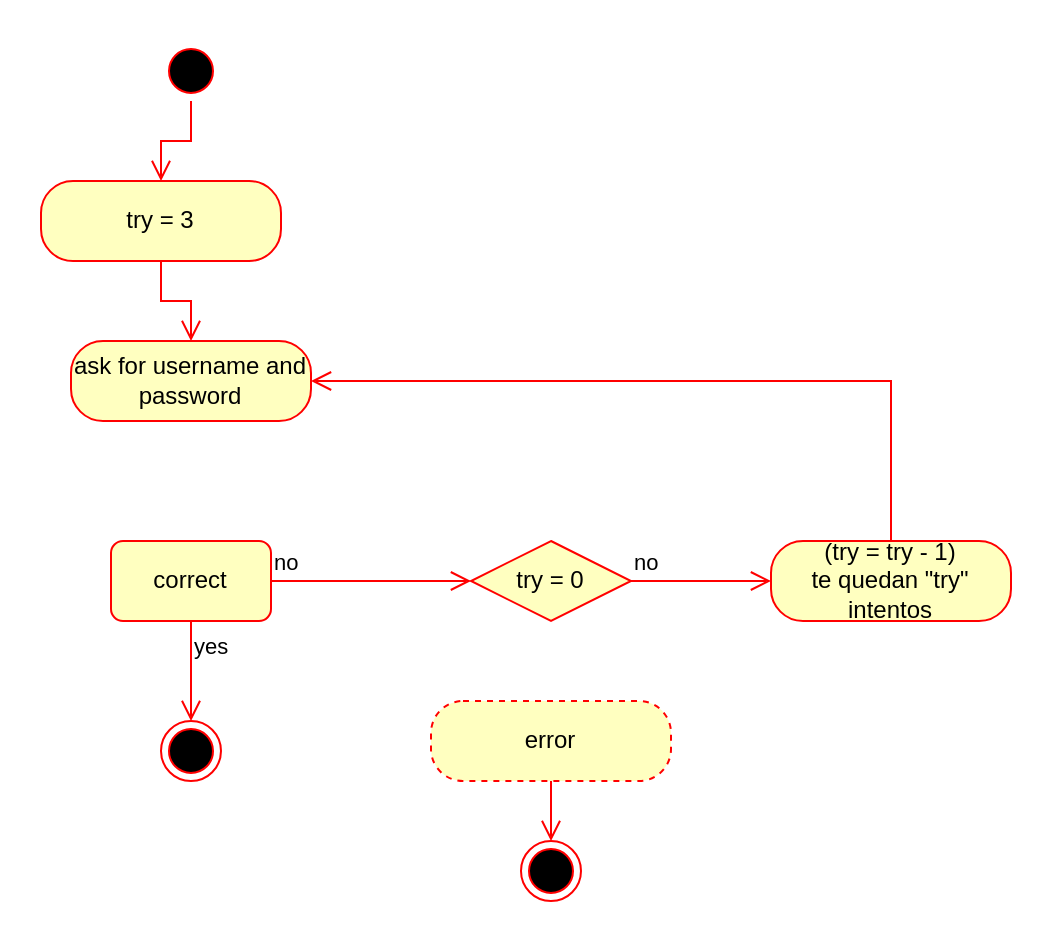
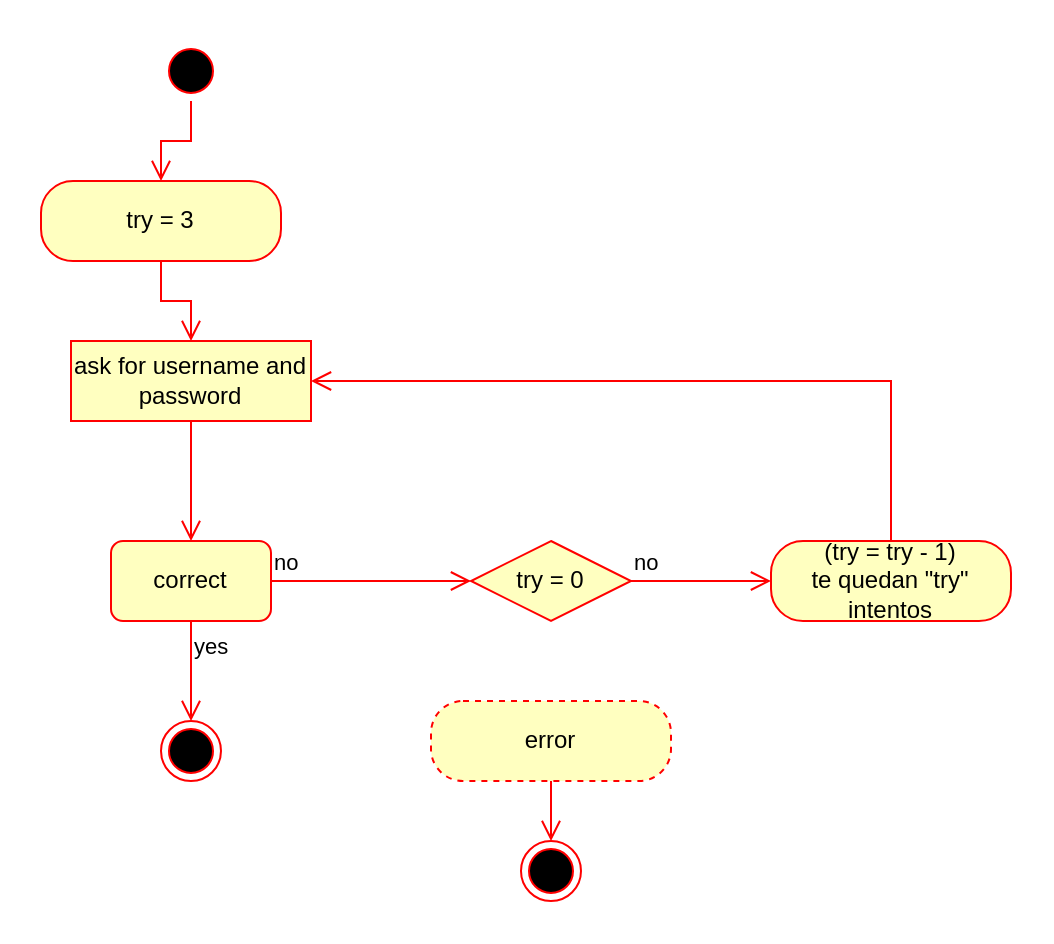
node "ask for username and password": shape rounded rectangle -> rectangle
edge "ask for username and password" -> "correct": added
